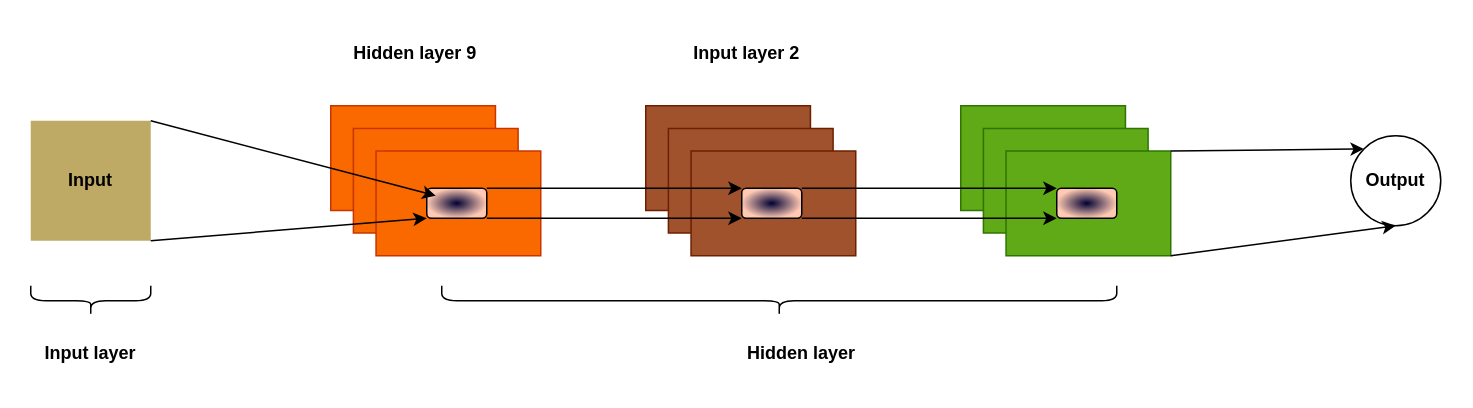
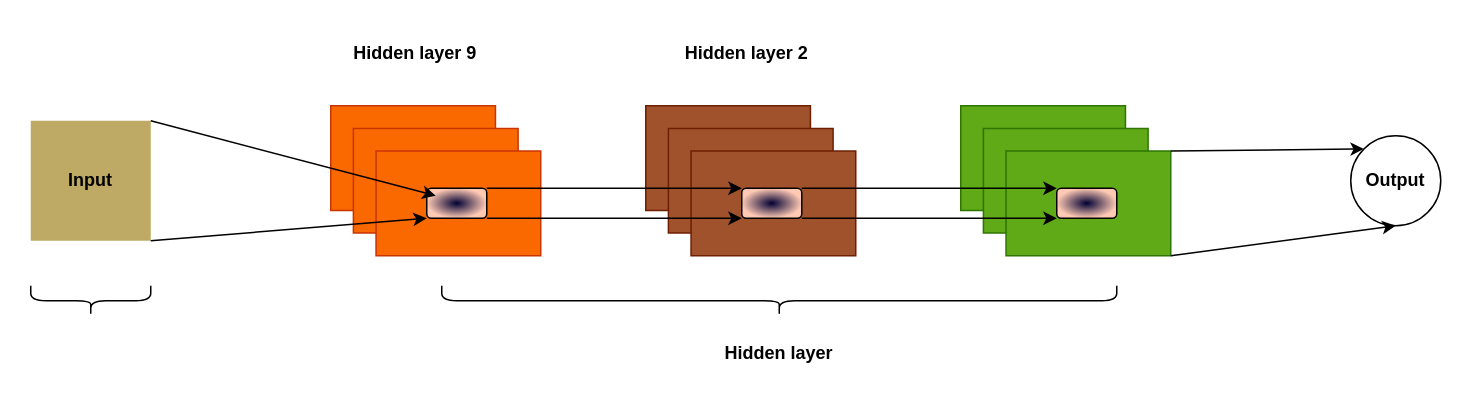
node "Input layer 2": label "Input layer 2" -> "Hidden layer 2"
node "Input layer": removed
node "Hidden layer": moved (802, 353) -> (779, 353)
